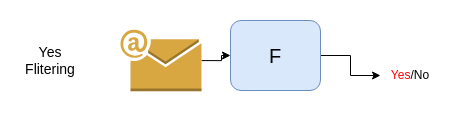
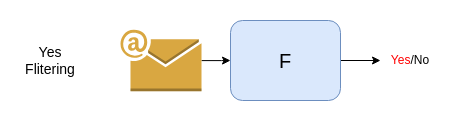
node "F": size 90x70 -> 110x80
node "Yes/No": moved (411, 76) -> (411, 61)
